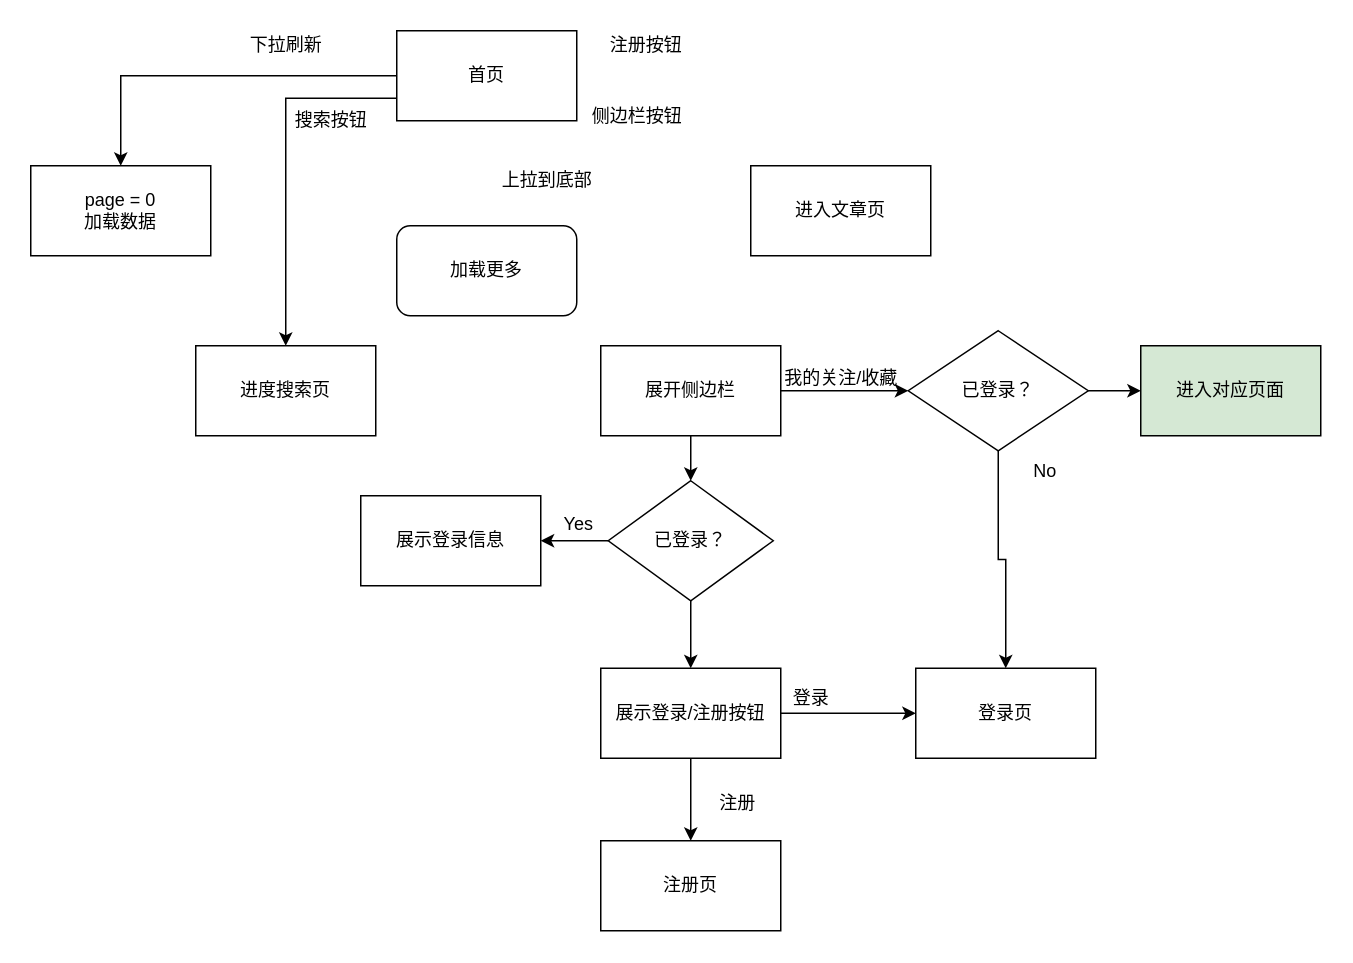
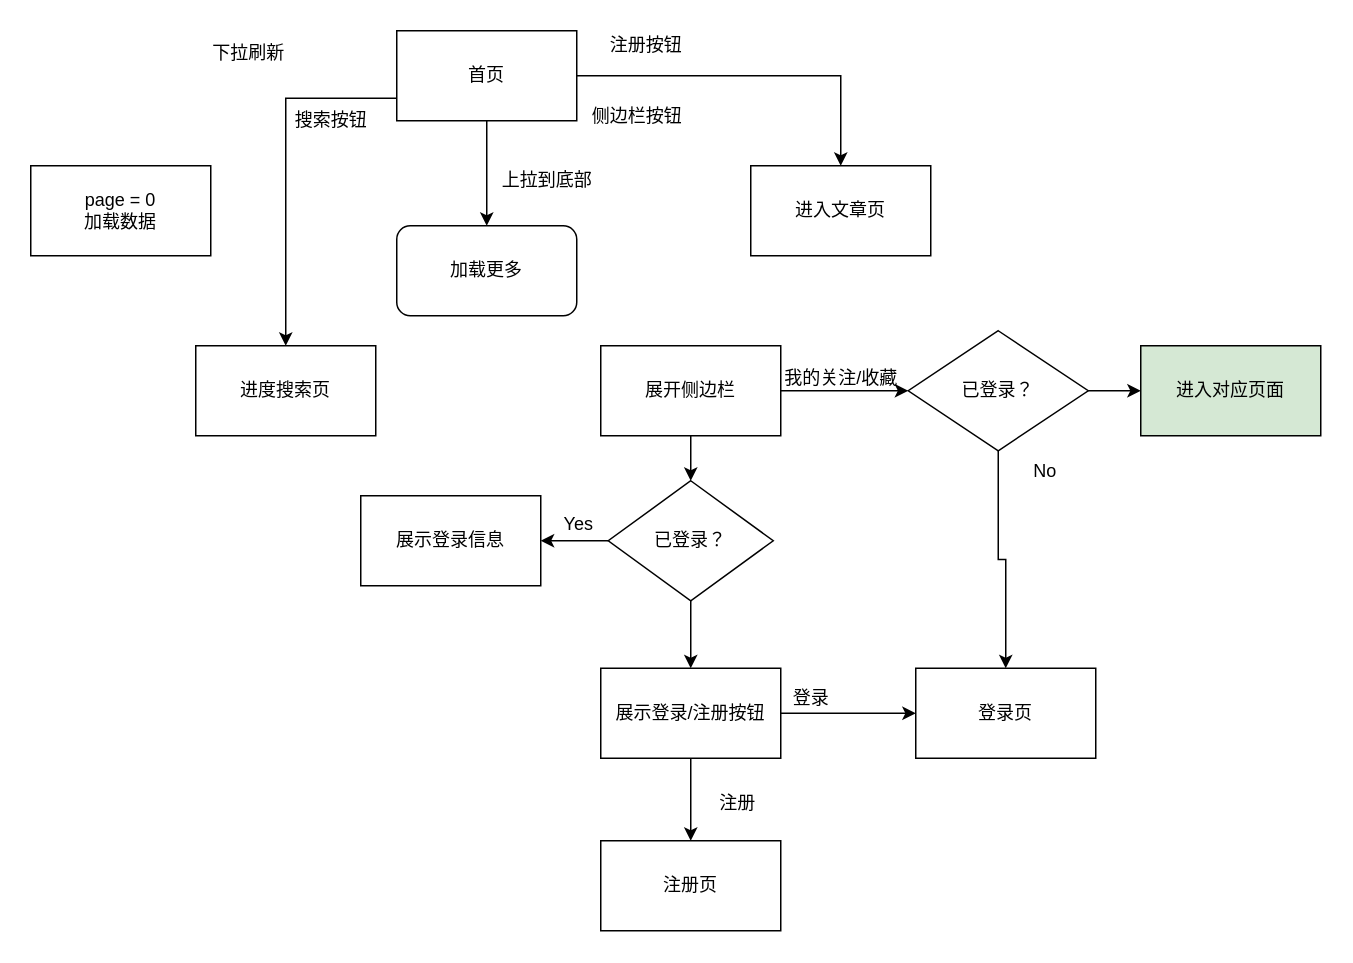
node "下拉刷新": moved (286, 46) -> (248, 53)
edge "首页" -> "page = 0 加载数据": removed
edge "首页" -> "进入文章页": added
edge "首页" -> "加载更多": added
